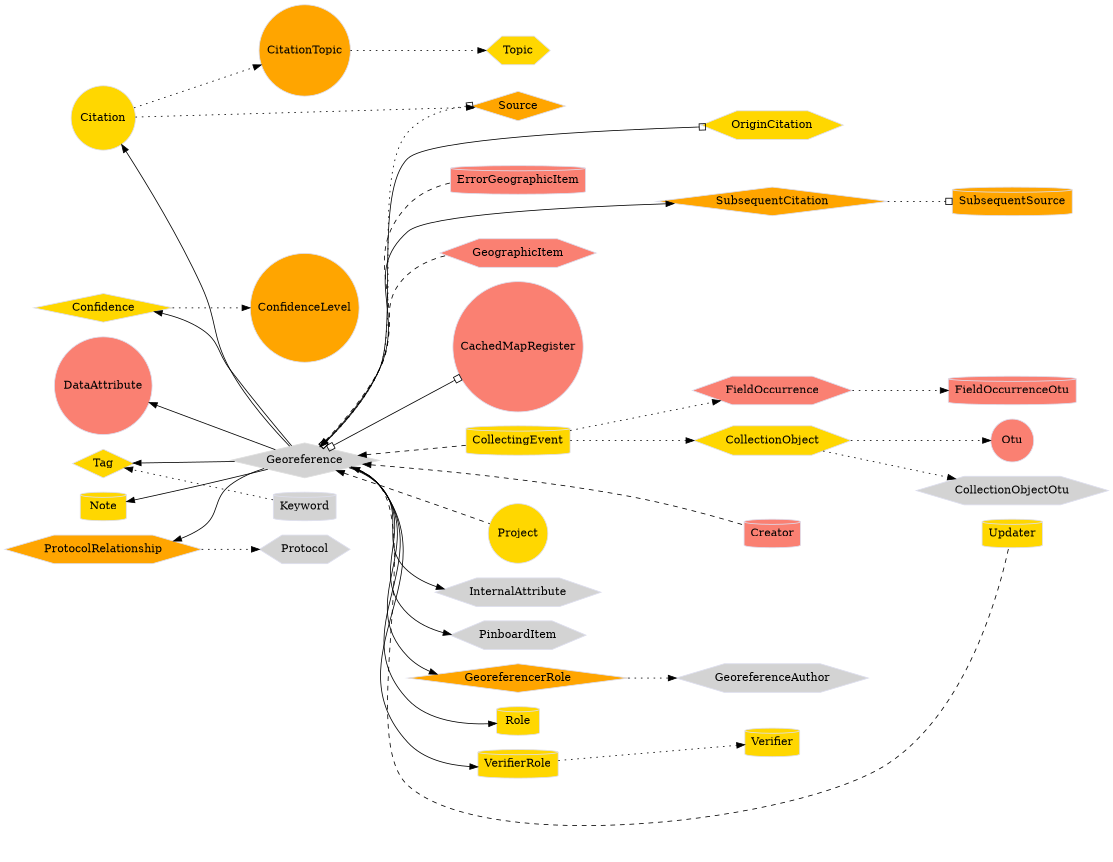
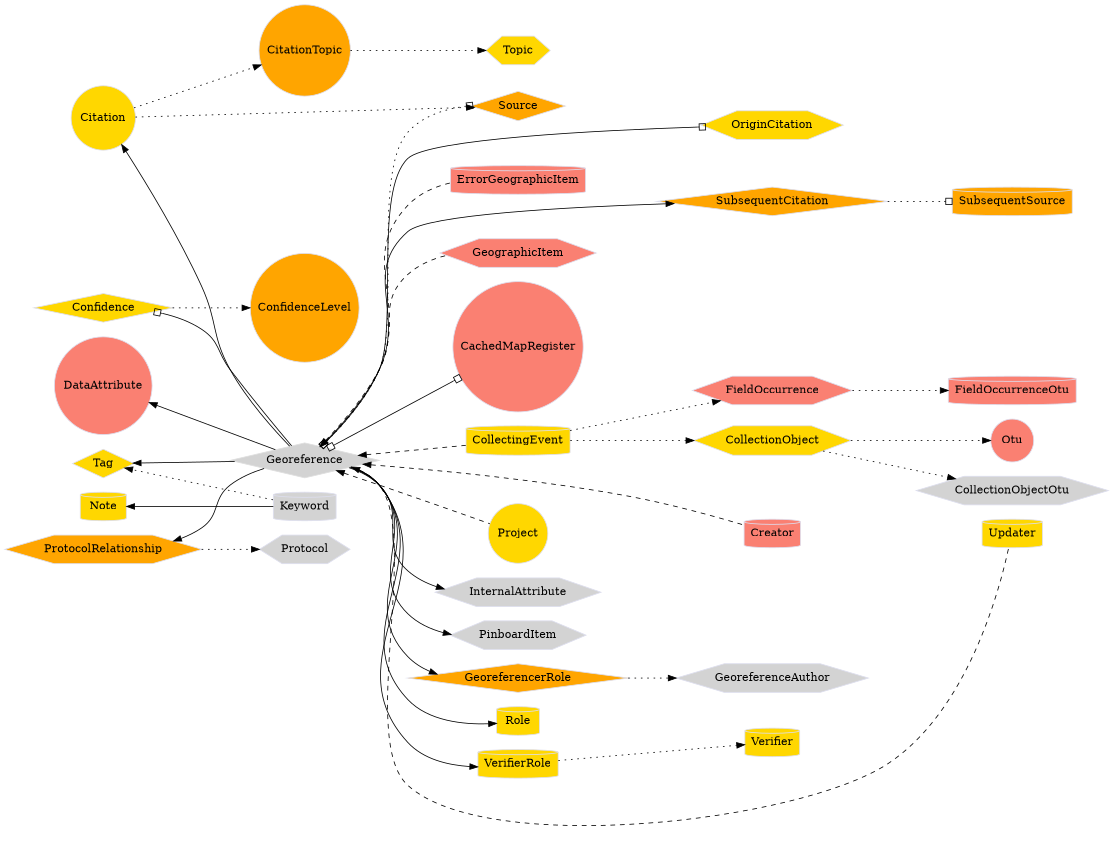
edge "Georeference" -> "Confidence": arrowhead normal -> obox
edge "Georeference" -> "Note": now "Keyword" -> "Note"
